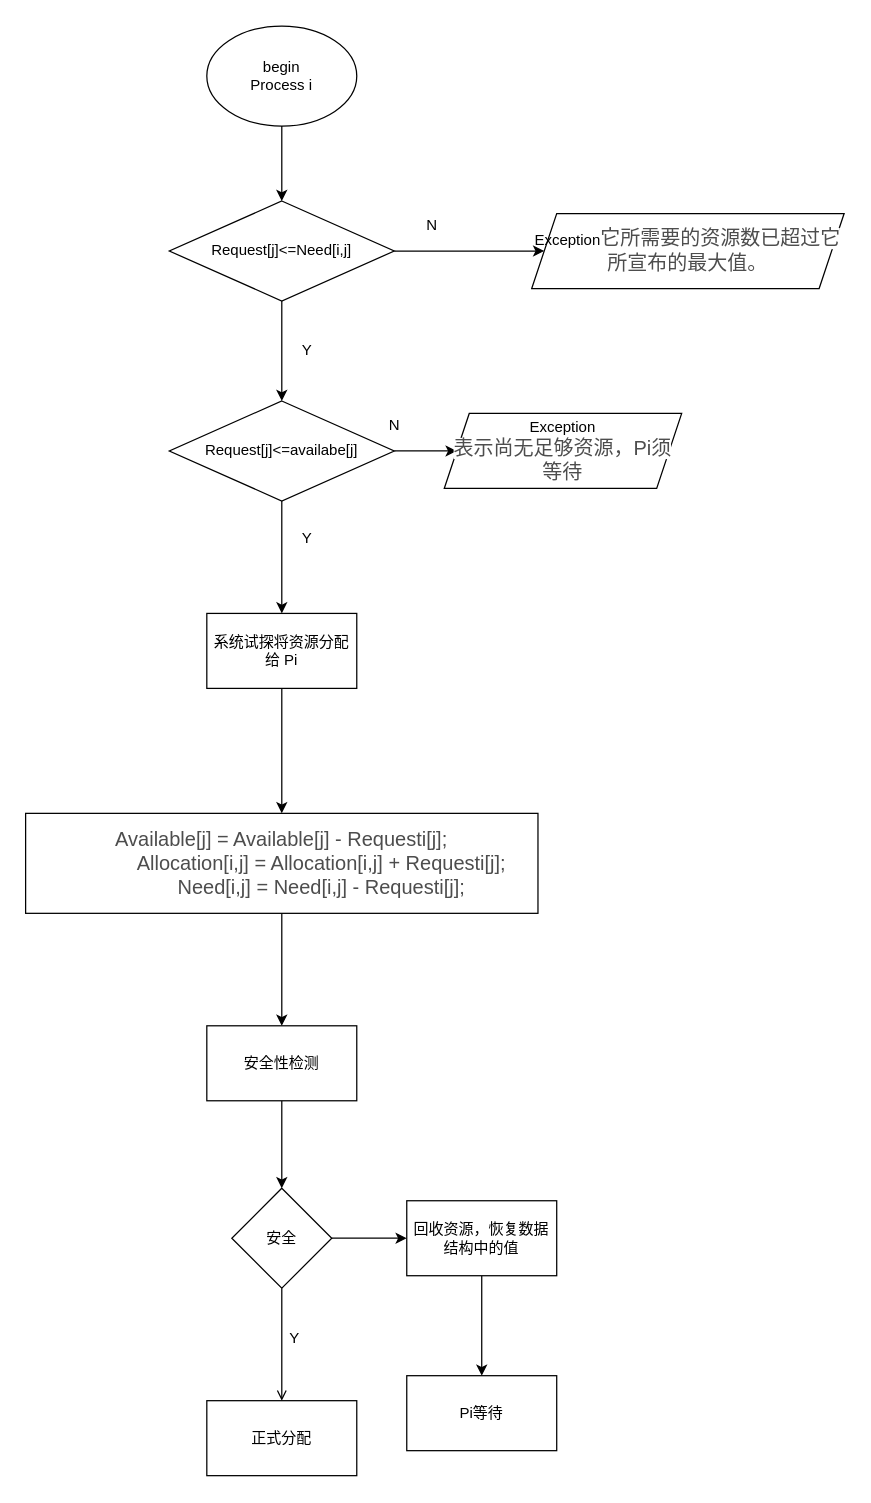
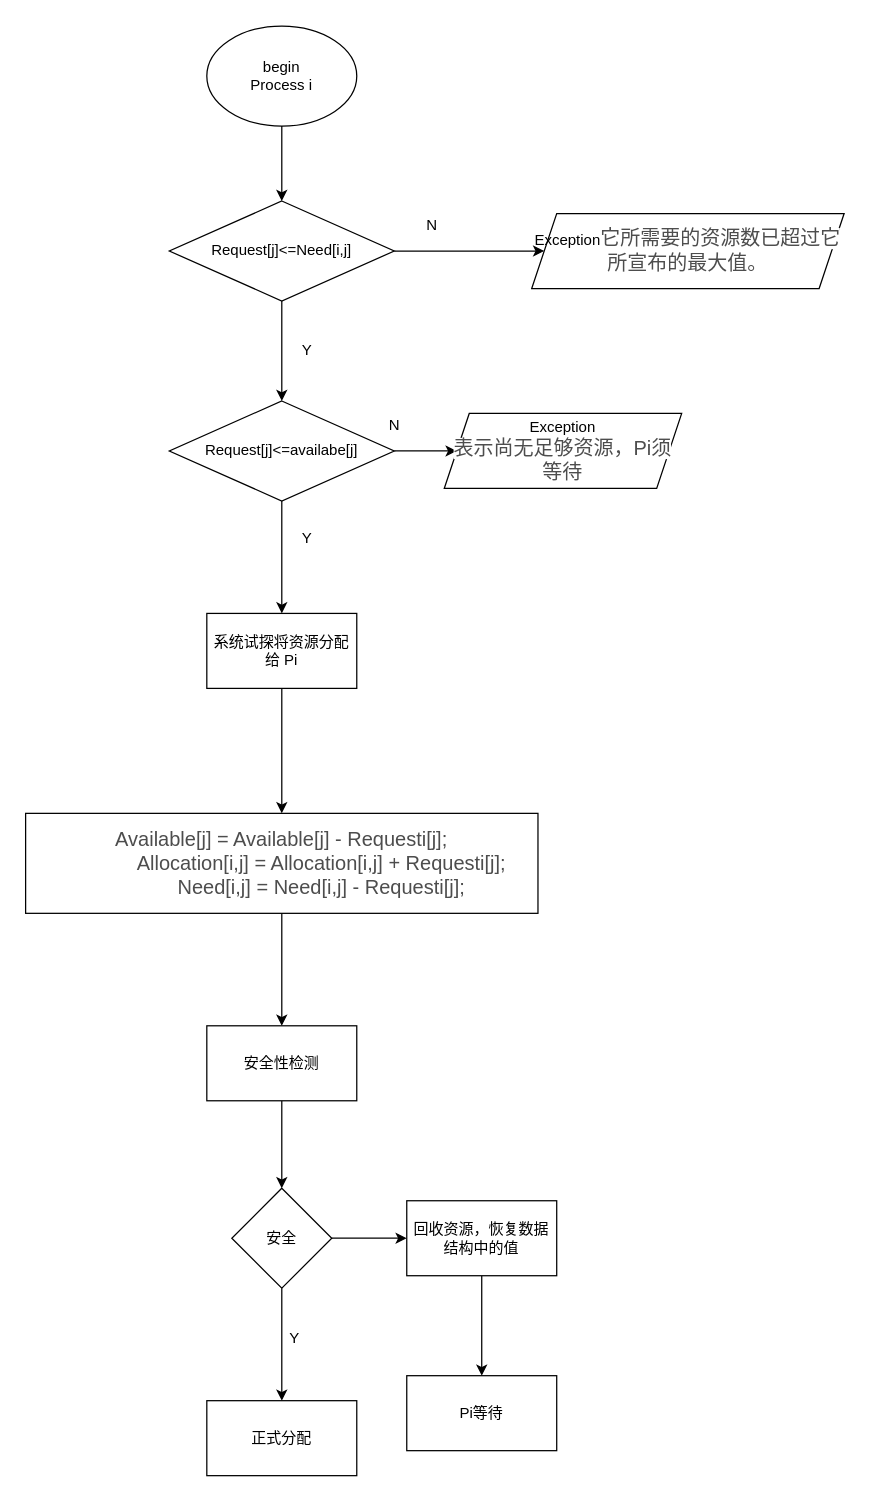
edge "安全" -> "正式分配": arrowhead open -> classic
